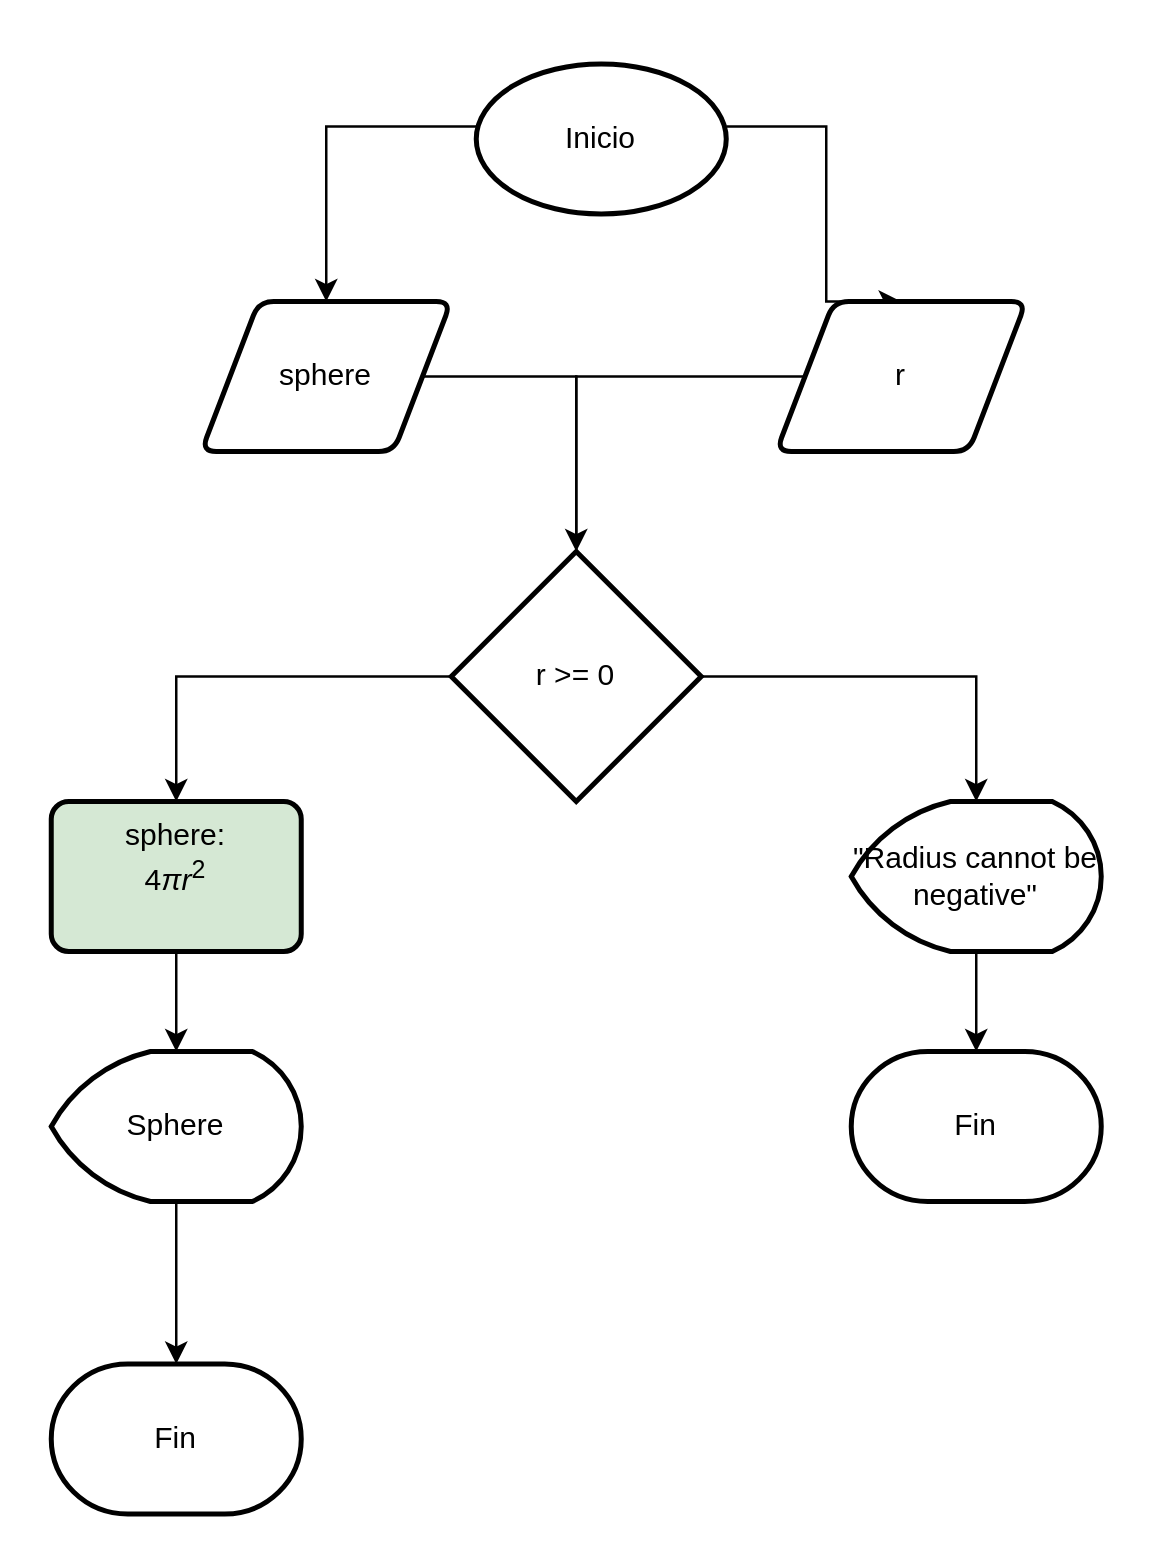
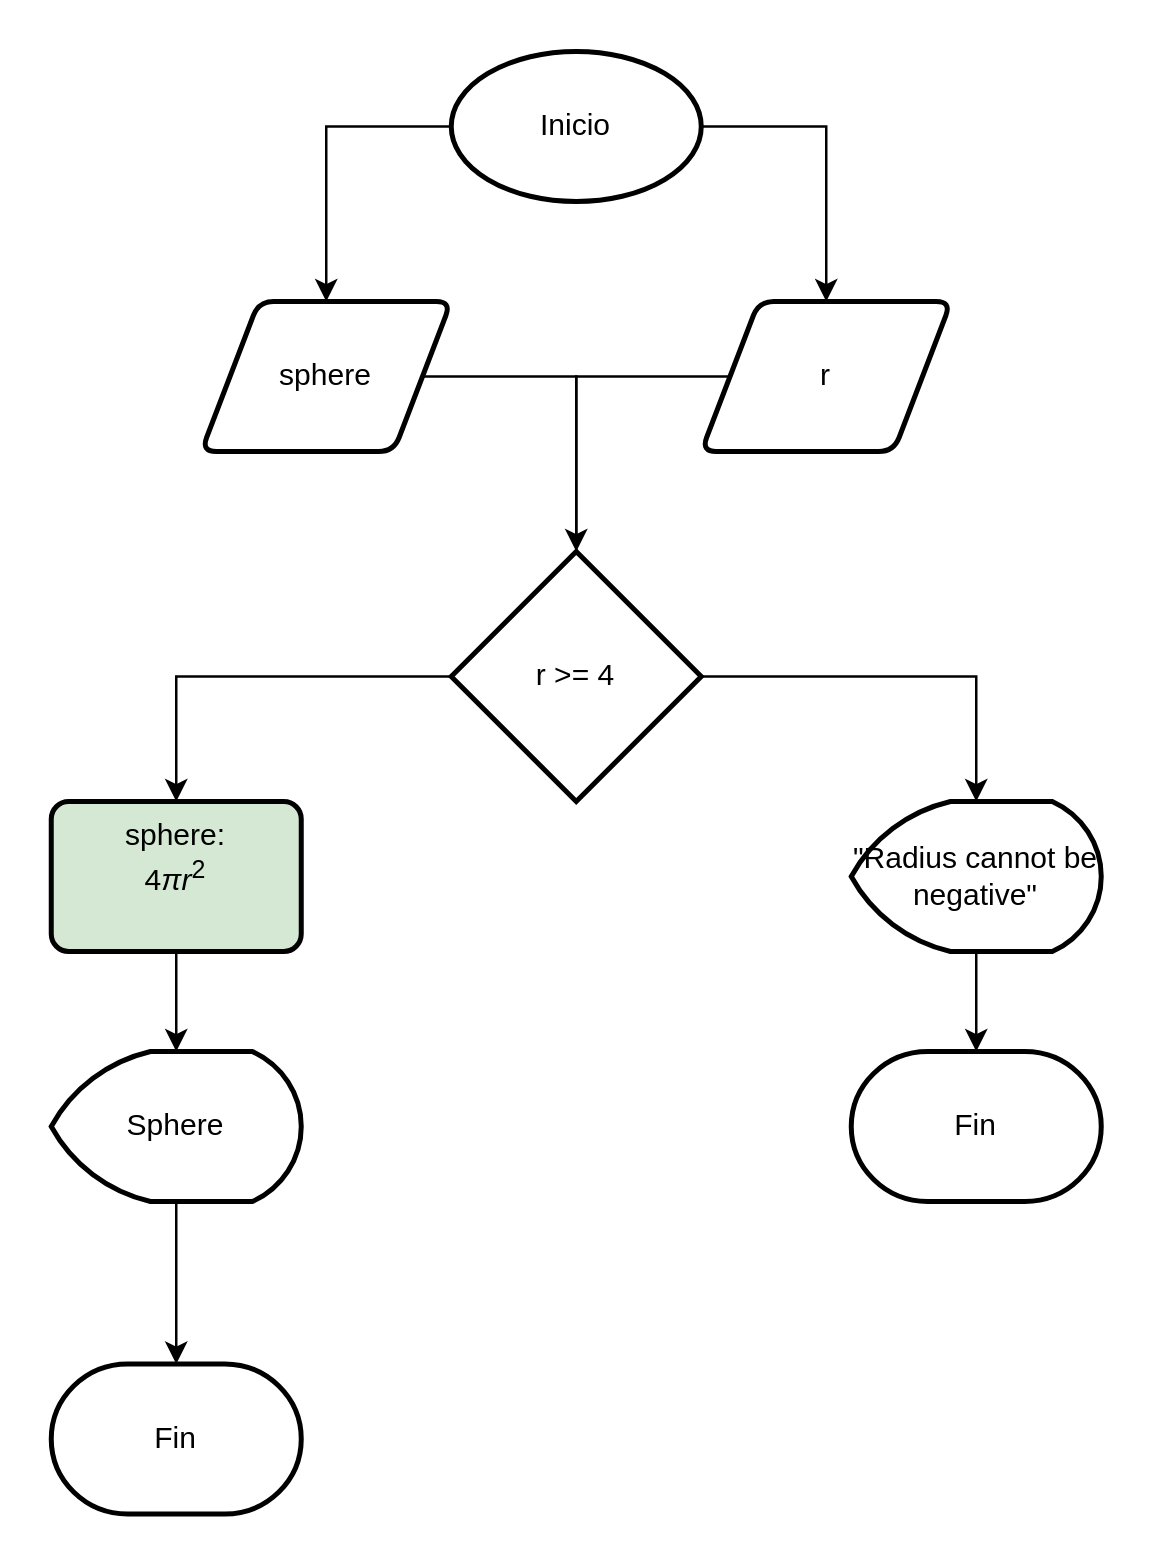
node "Inicio": moved (601, 139) -> (576, 126)
node "r": moved (901, 376) -> (826, 376)
node "r >= 0": label "r >= 0" -> "r >= 4"
